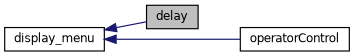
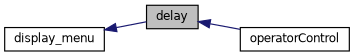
edge "operatorControl" -> "display_menu": now "operatorControl" -> "delay"
